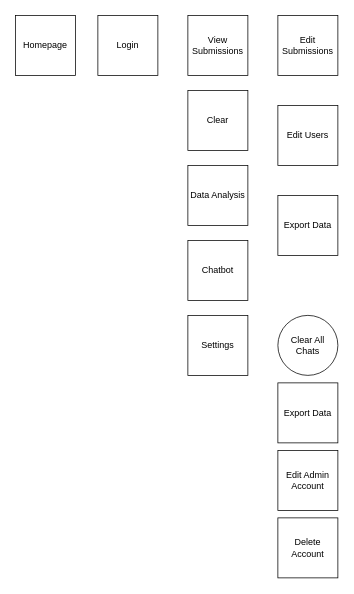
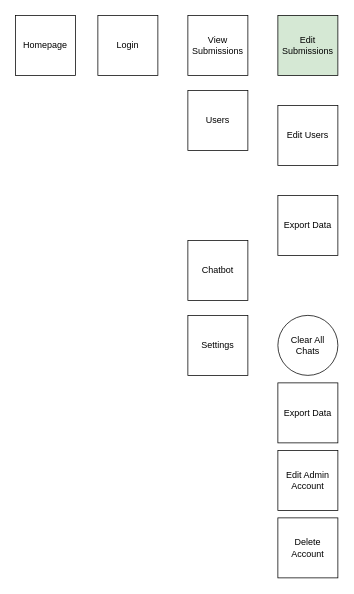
node "Edit Submissions": fillcolor #ffffff -> #d5e8d4
node "Clear": label "Clear" -> "Users"
node "Data Analysis": removed
